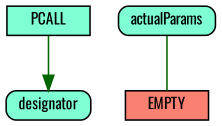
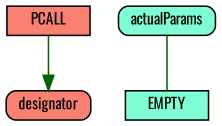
node "PCALL": fillcolor aquamarine -> salmon
node "designator": fillcolor aquamarine -> salmon
node "EMPTY": fillcolor salmon -> aquamarine
